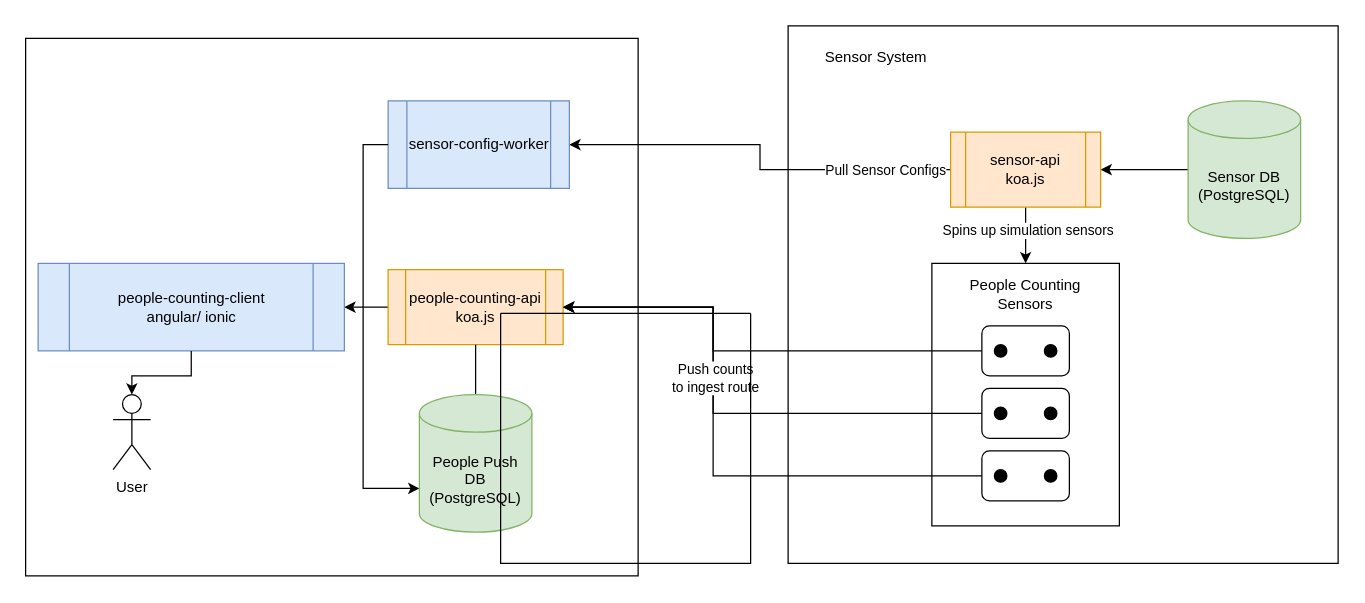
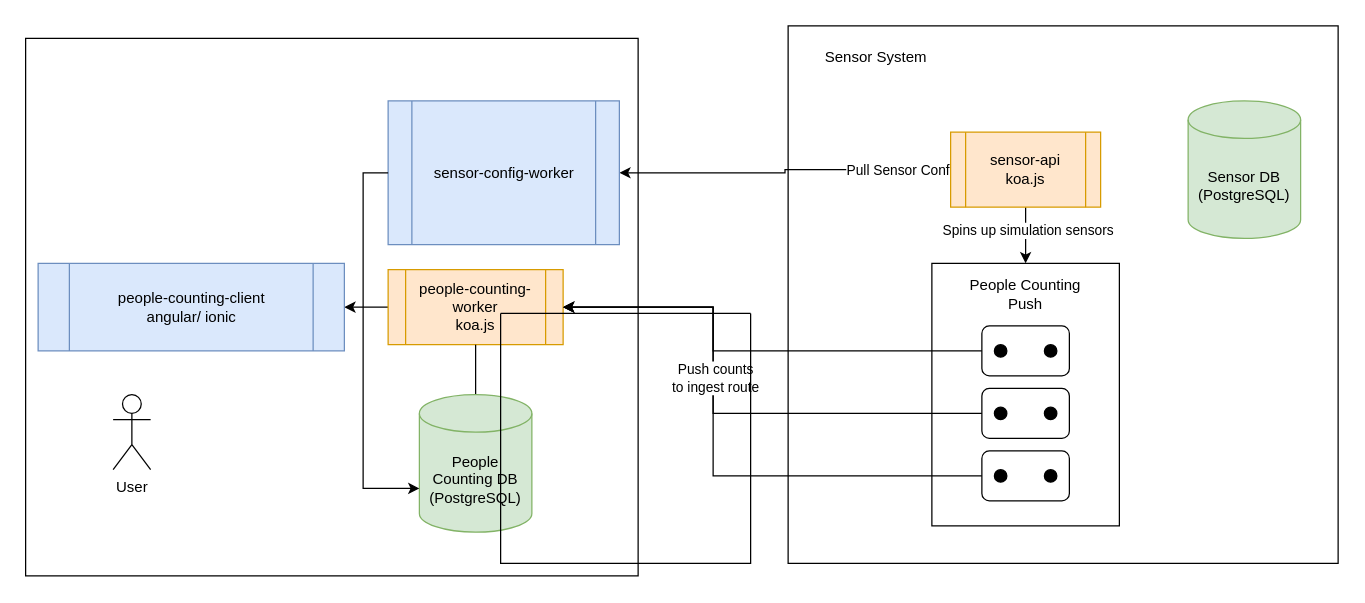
node "sensor-config-worker": size 181x88 -> 231x144
edge "Sensor DB (PostgreSQL)" -> "sensor-api koa.js": removed
node "People Counting Sensors": label "People Counting Sensors" -> "People Counting Push"
node "people-counting-api koa.js": label "people-counting-api koa.js" -> "people-counting-worker koa.js"
edge "people-counting-client angular/ ionic" -> "User": removed
node "People Push DB (PostgreSQL)": label "People Push DB (PostgreSQL)" -> "People Counting DB (PostgreSQL)"
